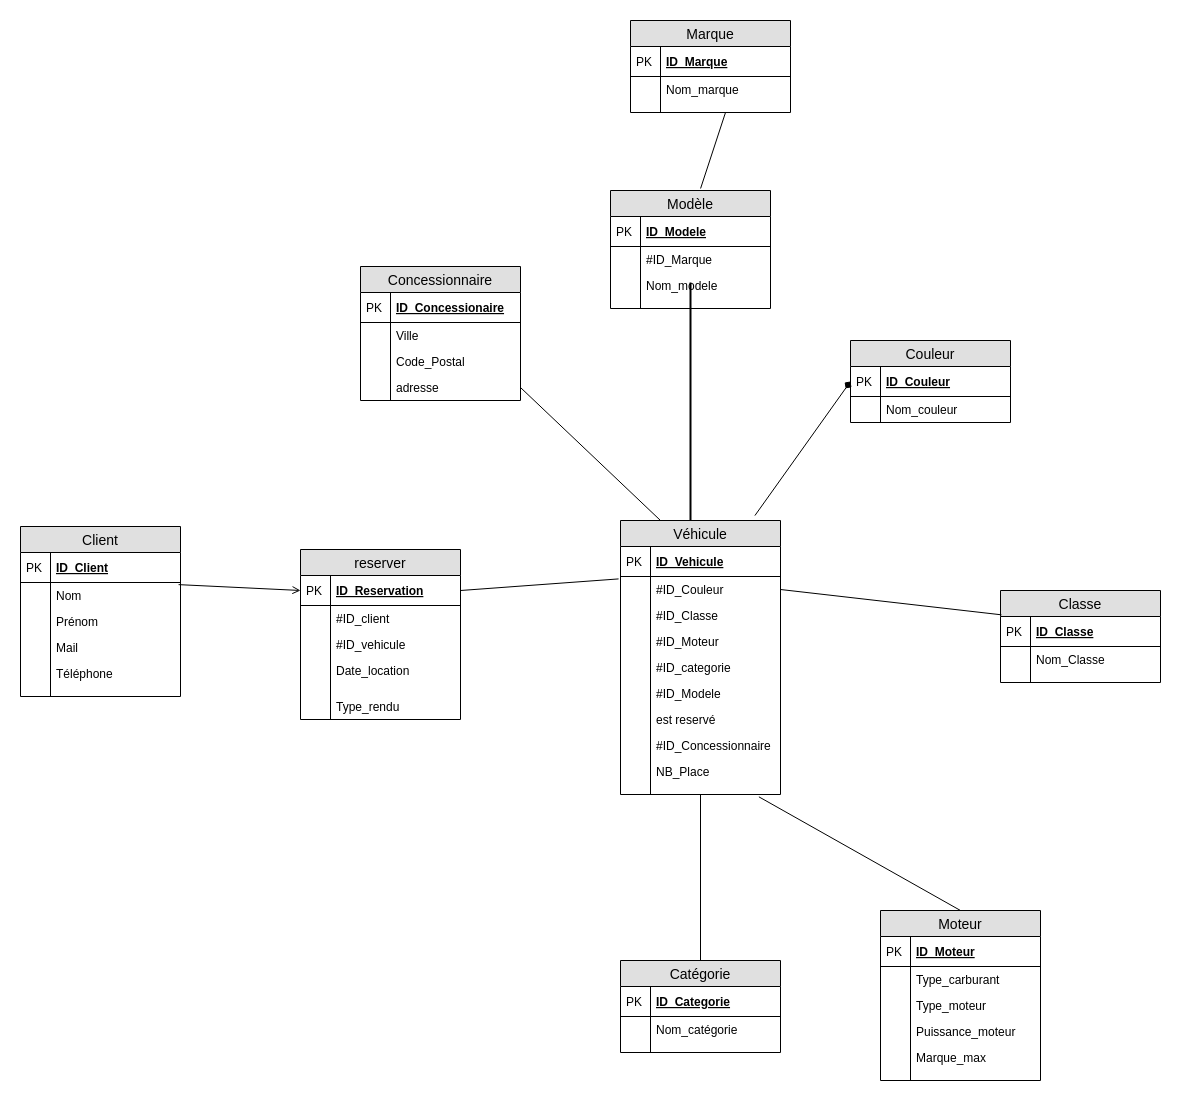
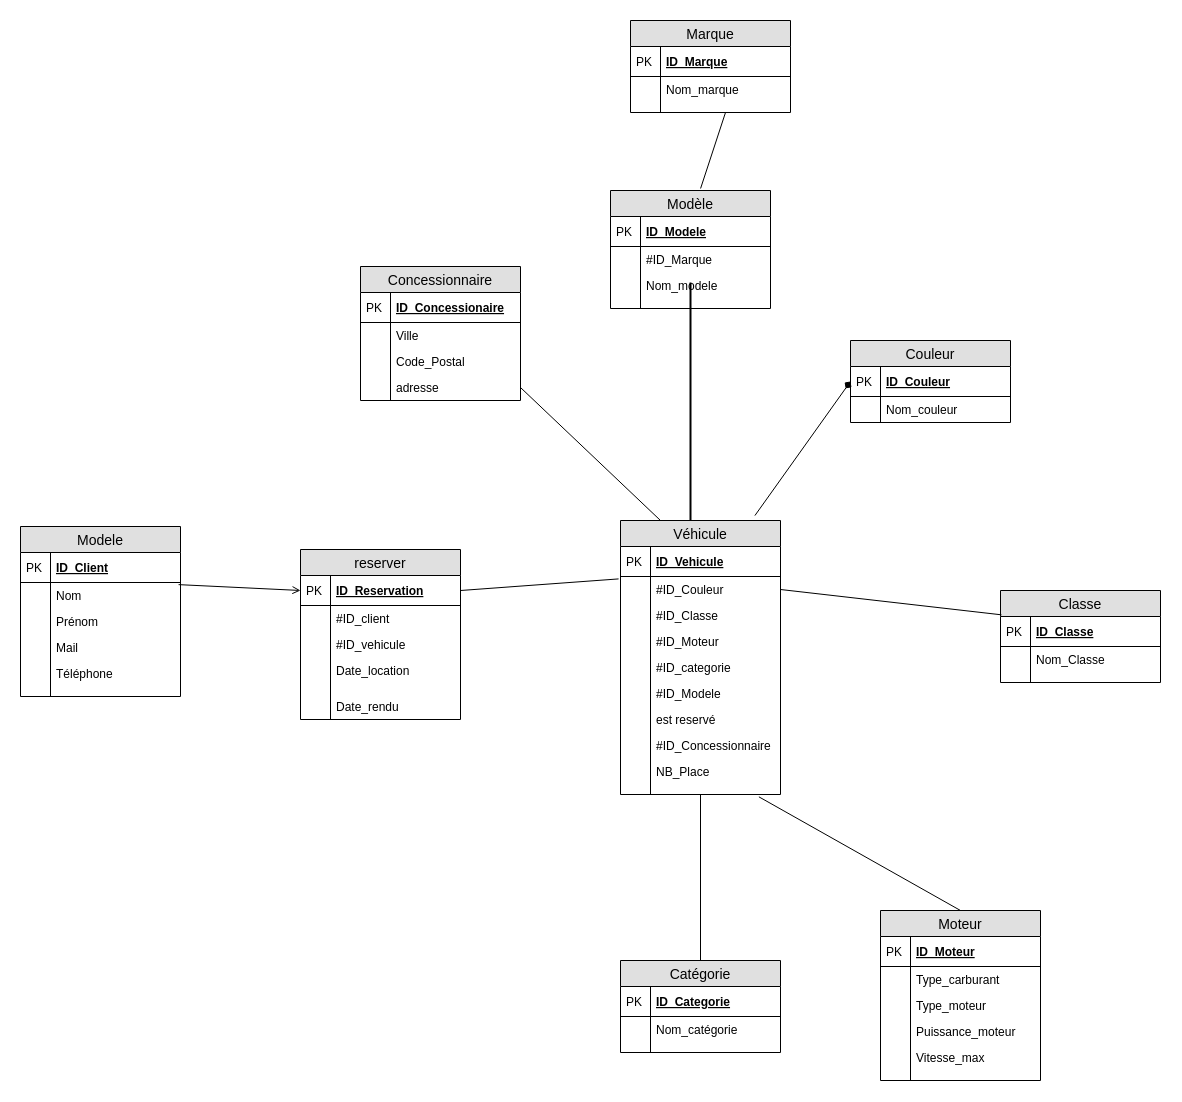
node "Client": label "Client" -> "Modele"
node "Type_rendu": label "Type_rendu" -> "Date_rendu"
node "Marque_max": label "Marque_max" -> "Vitesse_max"
